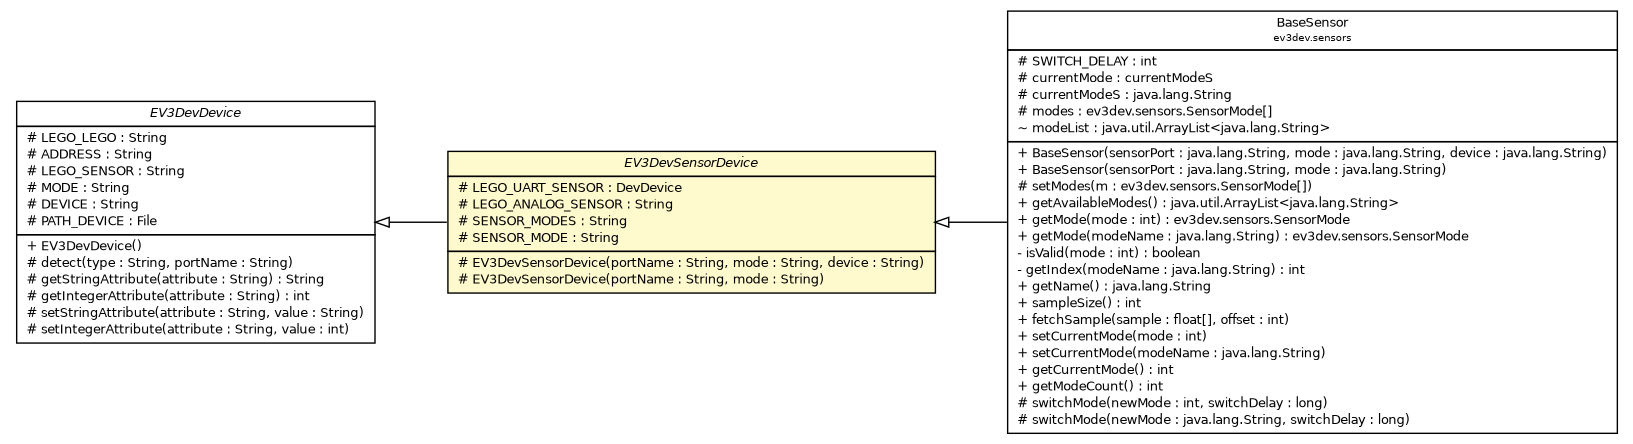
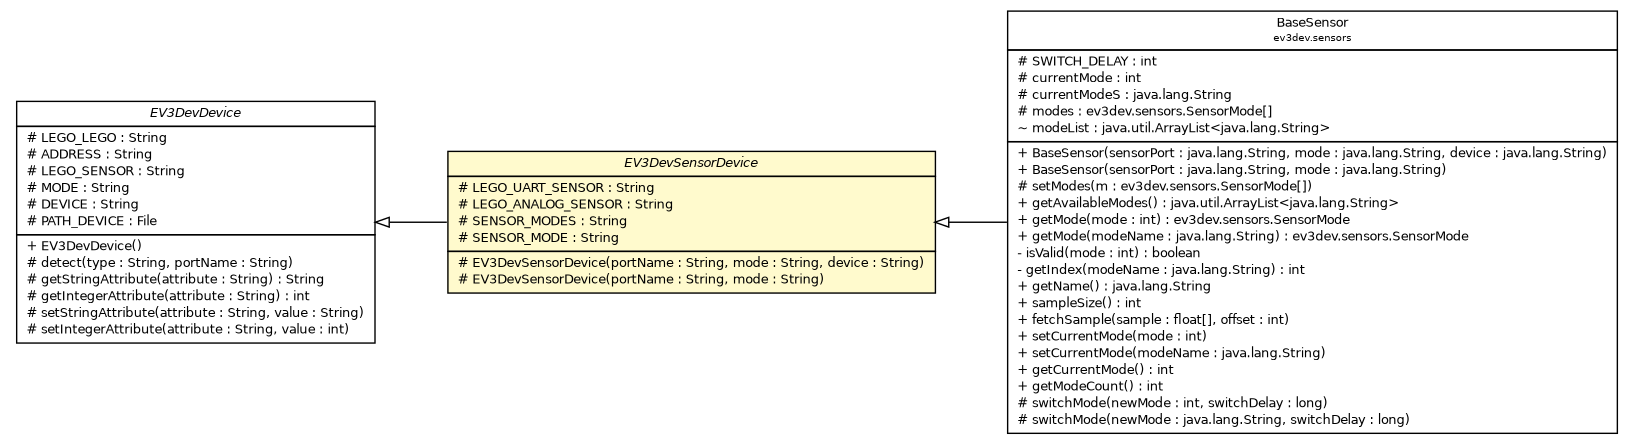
node "BaseSensor": text "# currentMode : currentModeS" -> "# currentMode : int"
node "EV3DevSensorDevice": text "# LEGO_UART_SENSOR : DevDevice" -> "# LEGO_UART_SENSOR : String"
